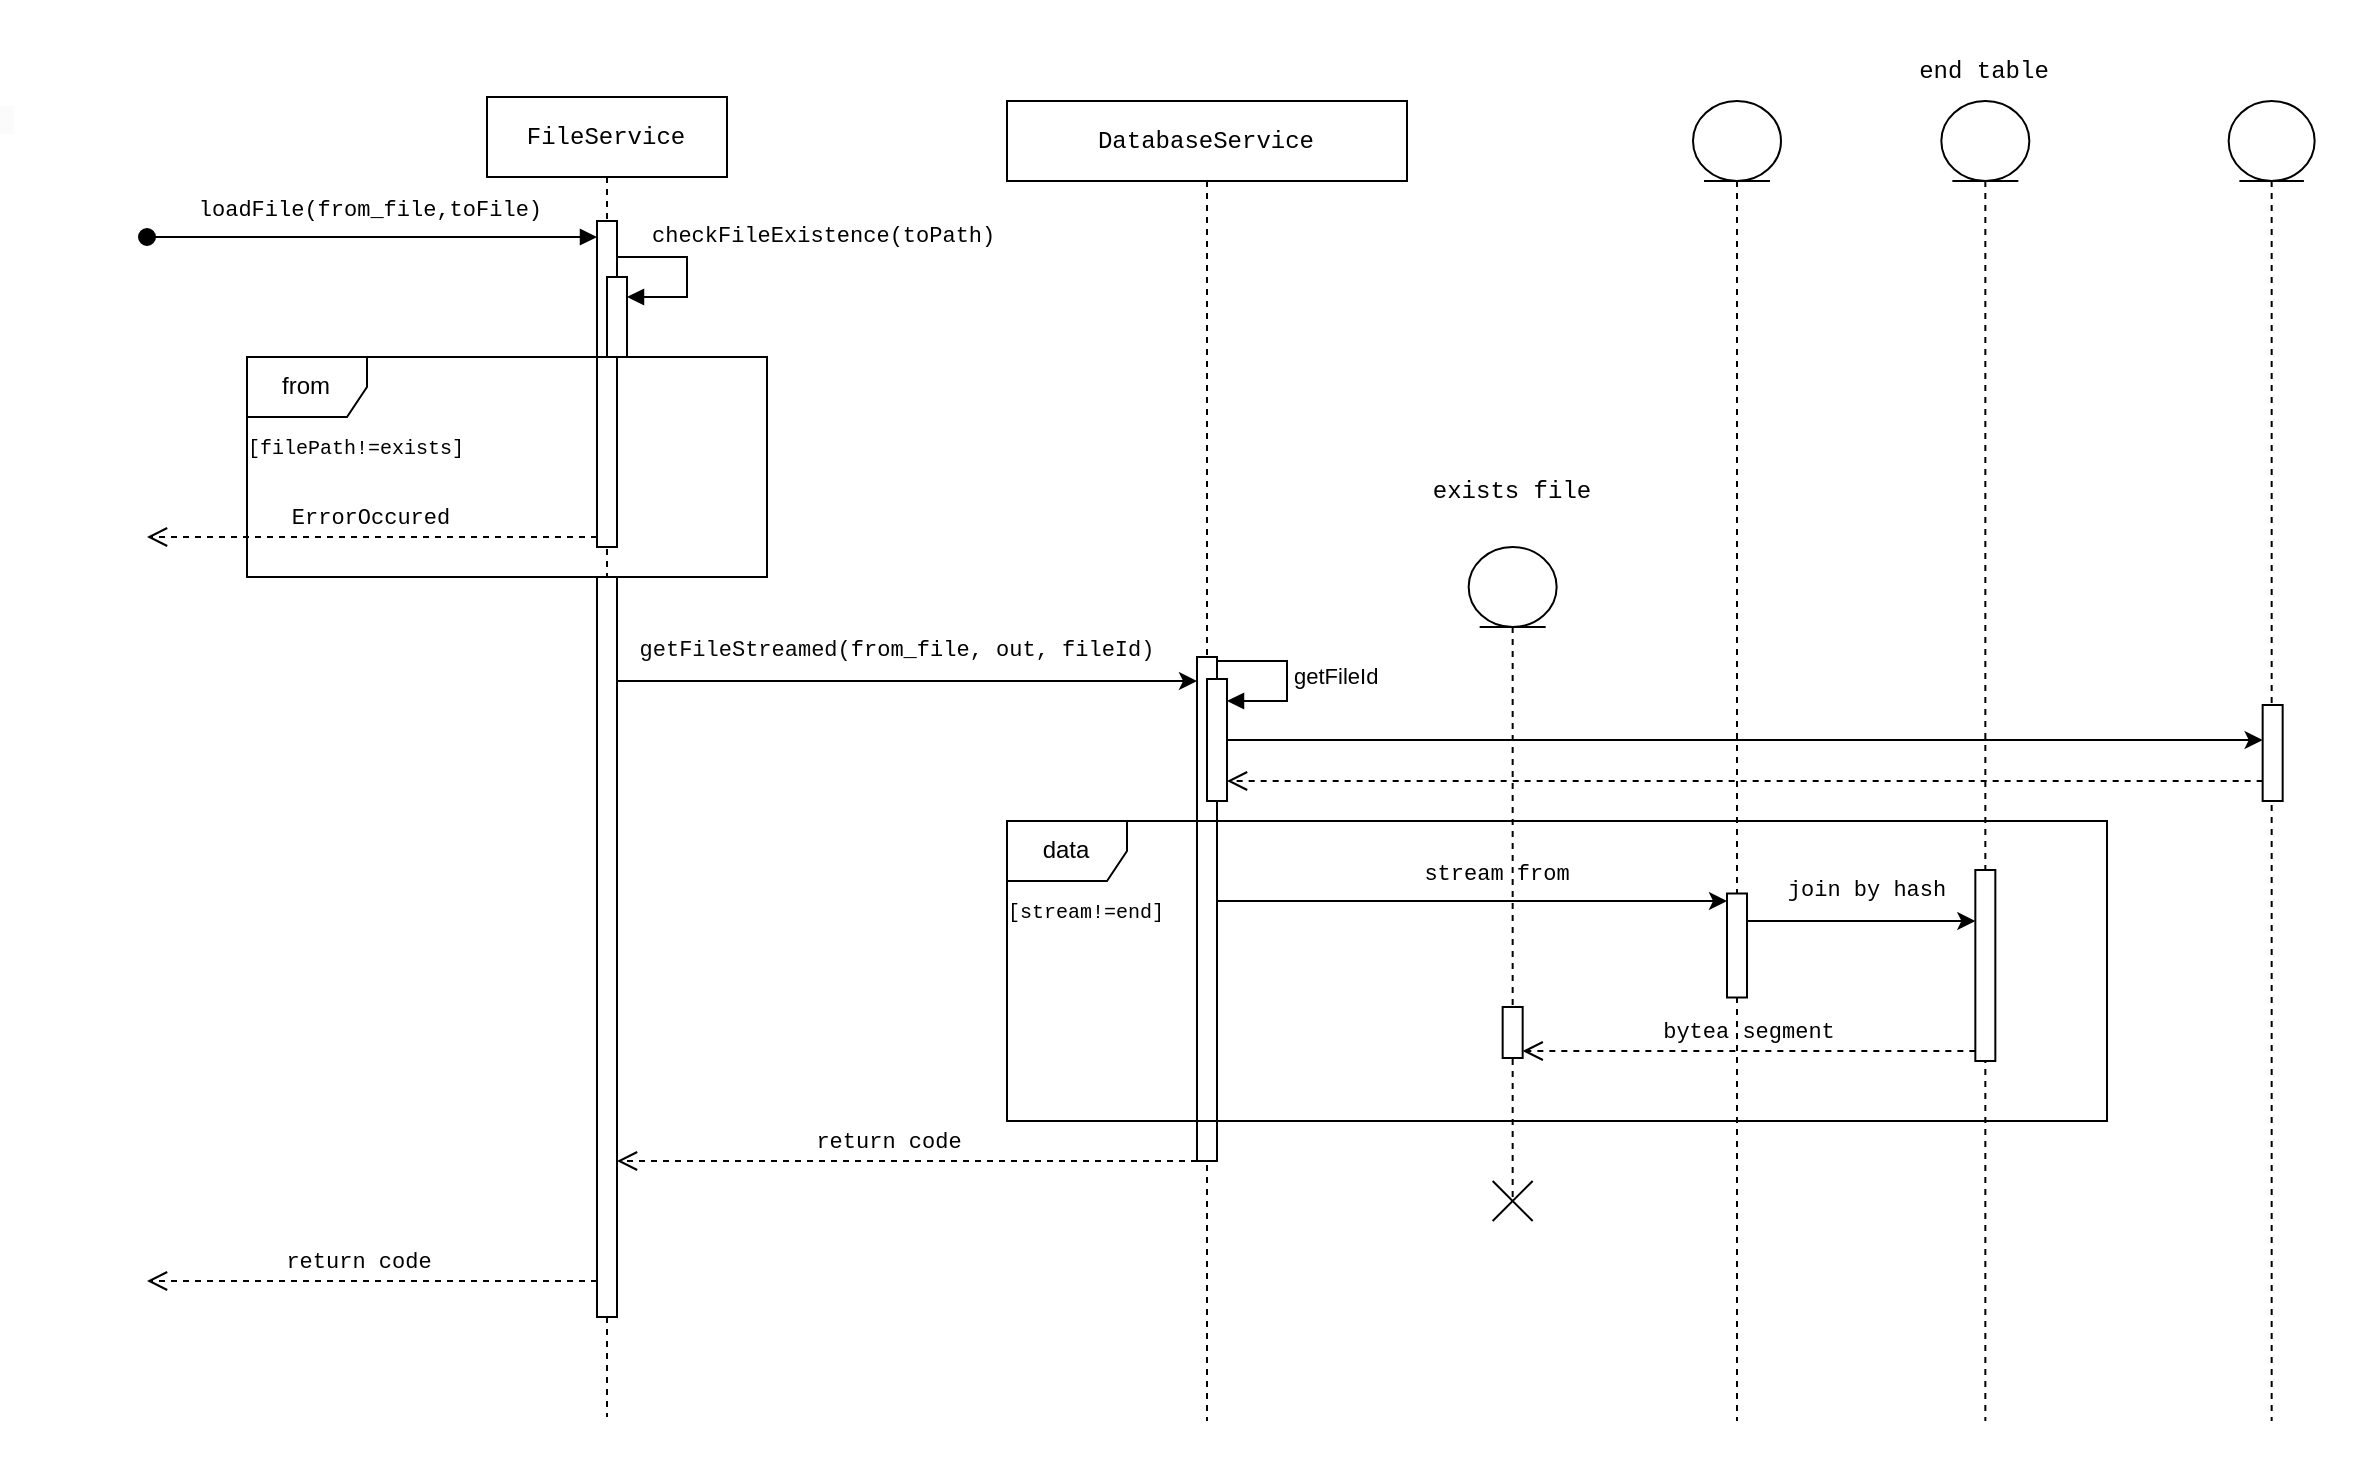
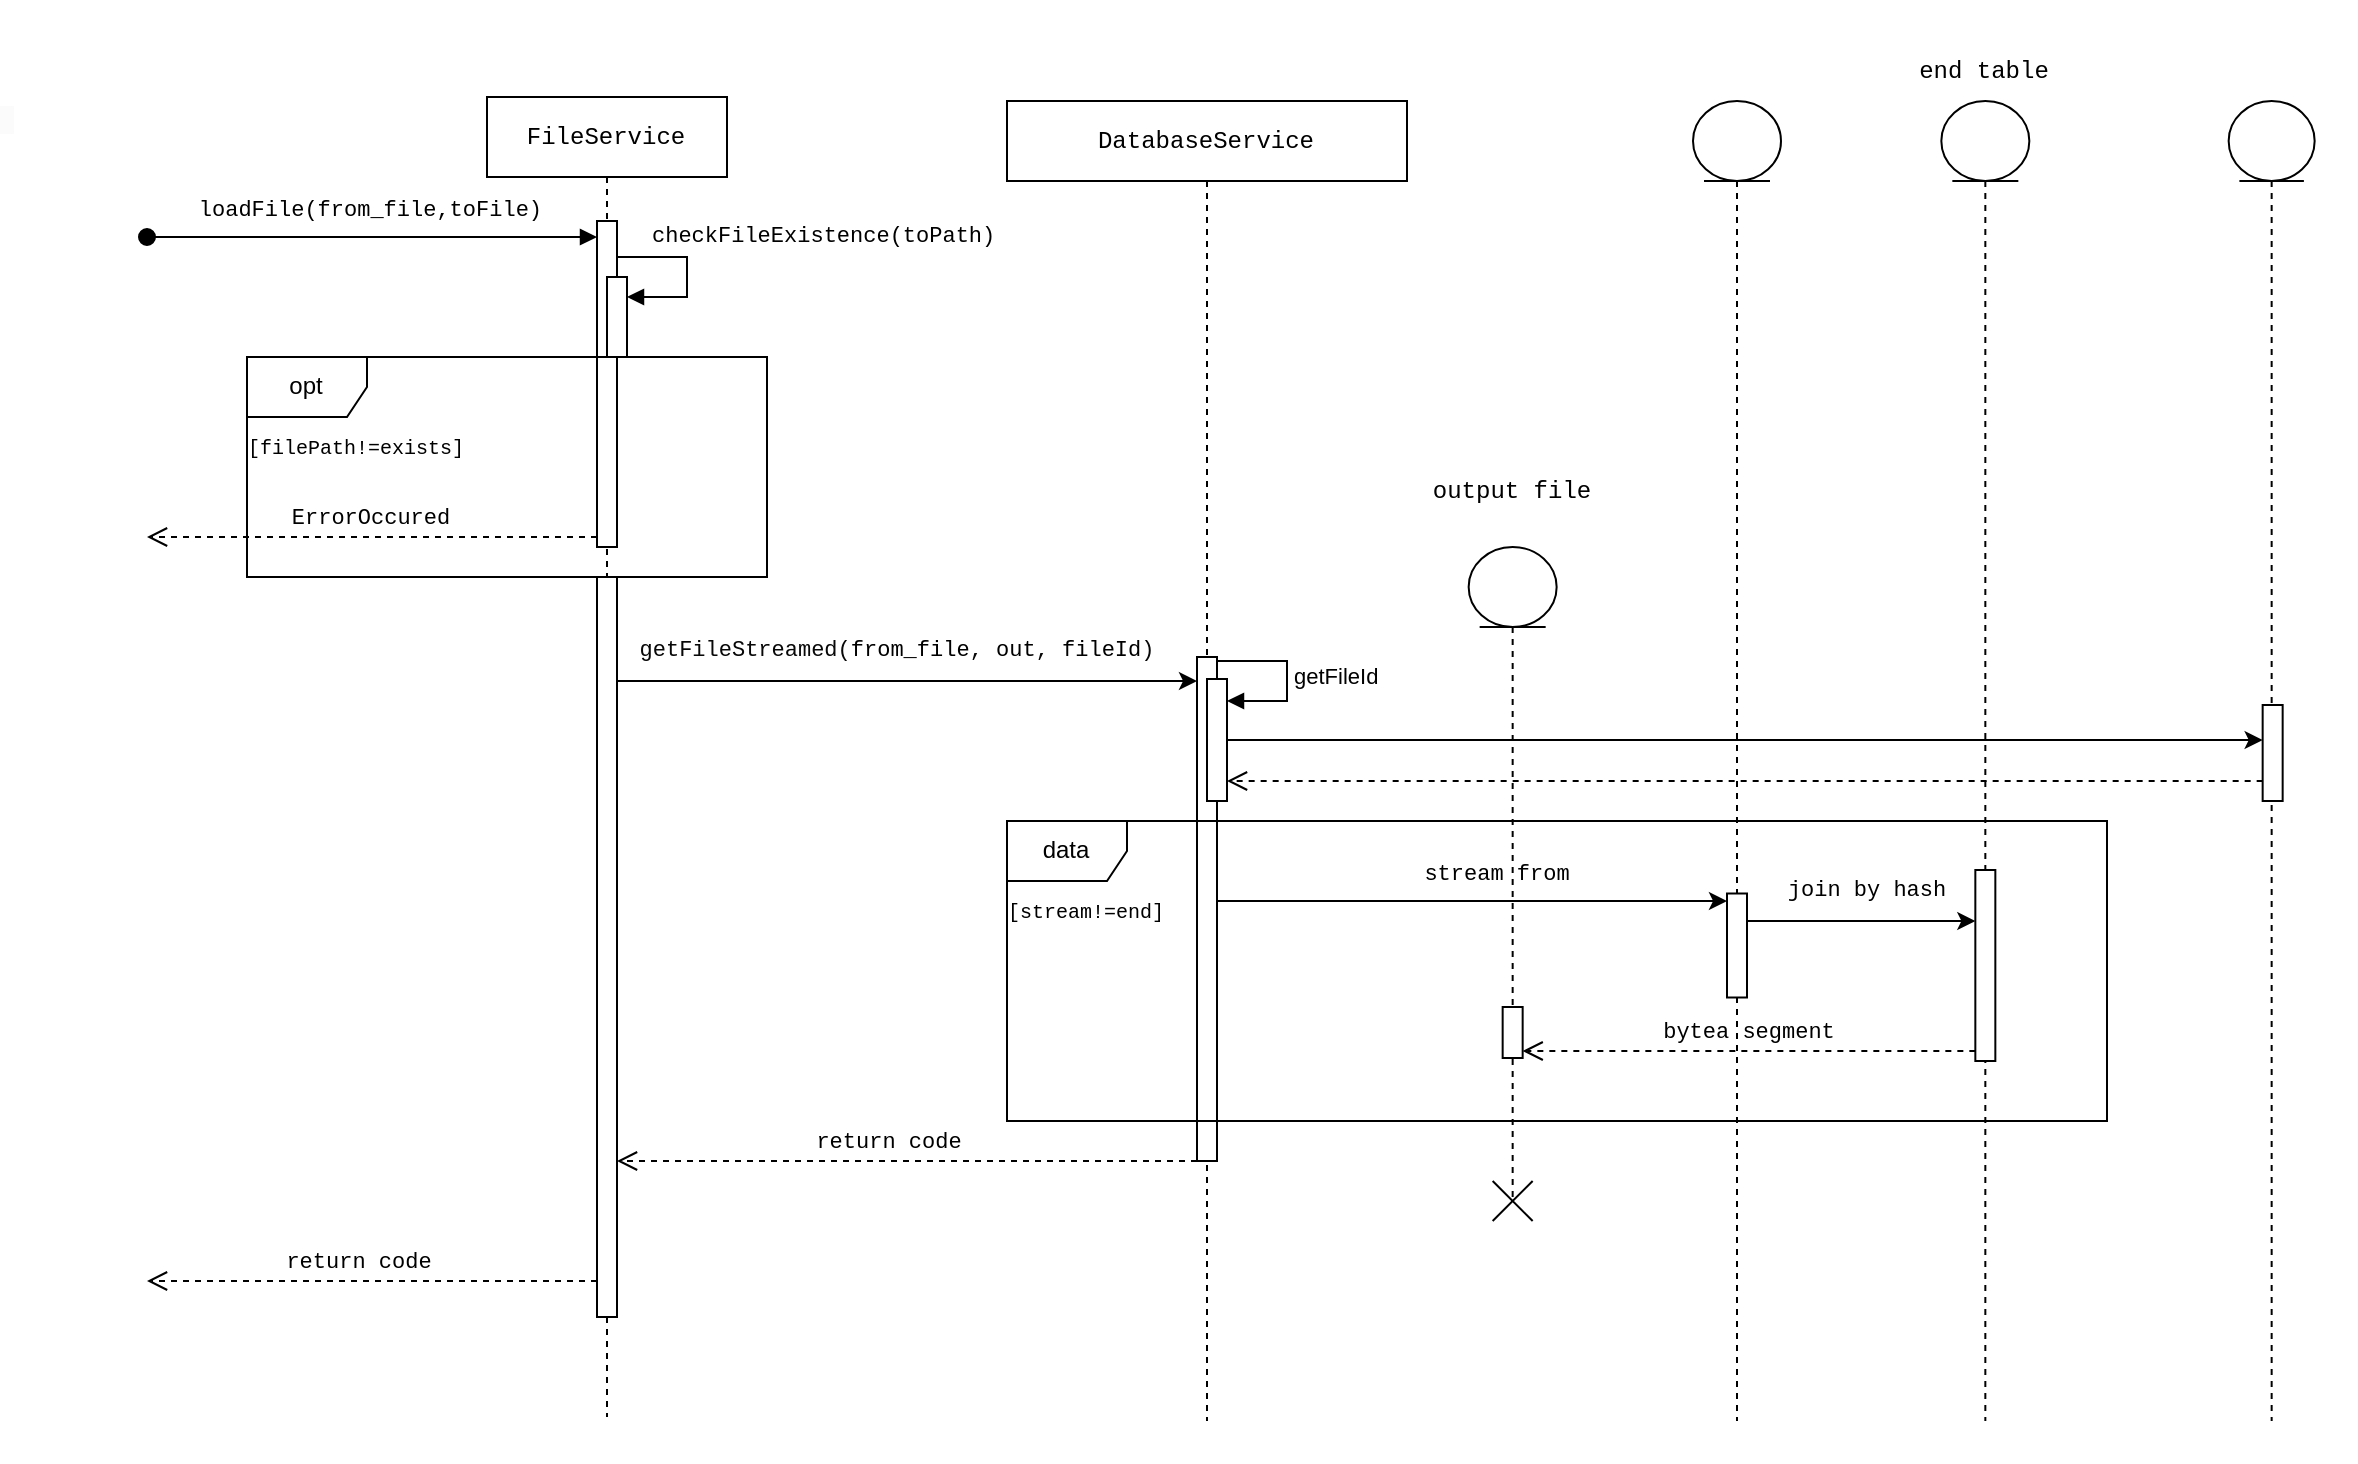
node "from": label "from" -> "opt"
node "exists file": label "exists file" -> "output file"
